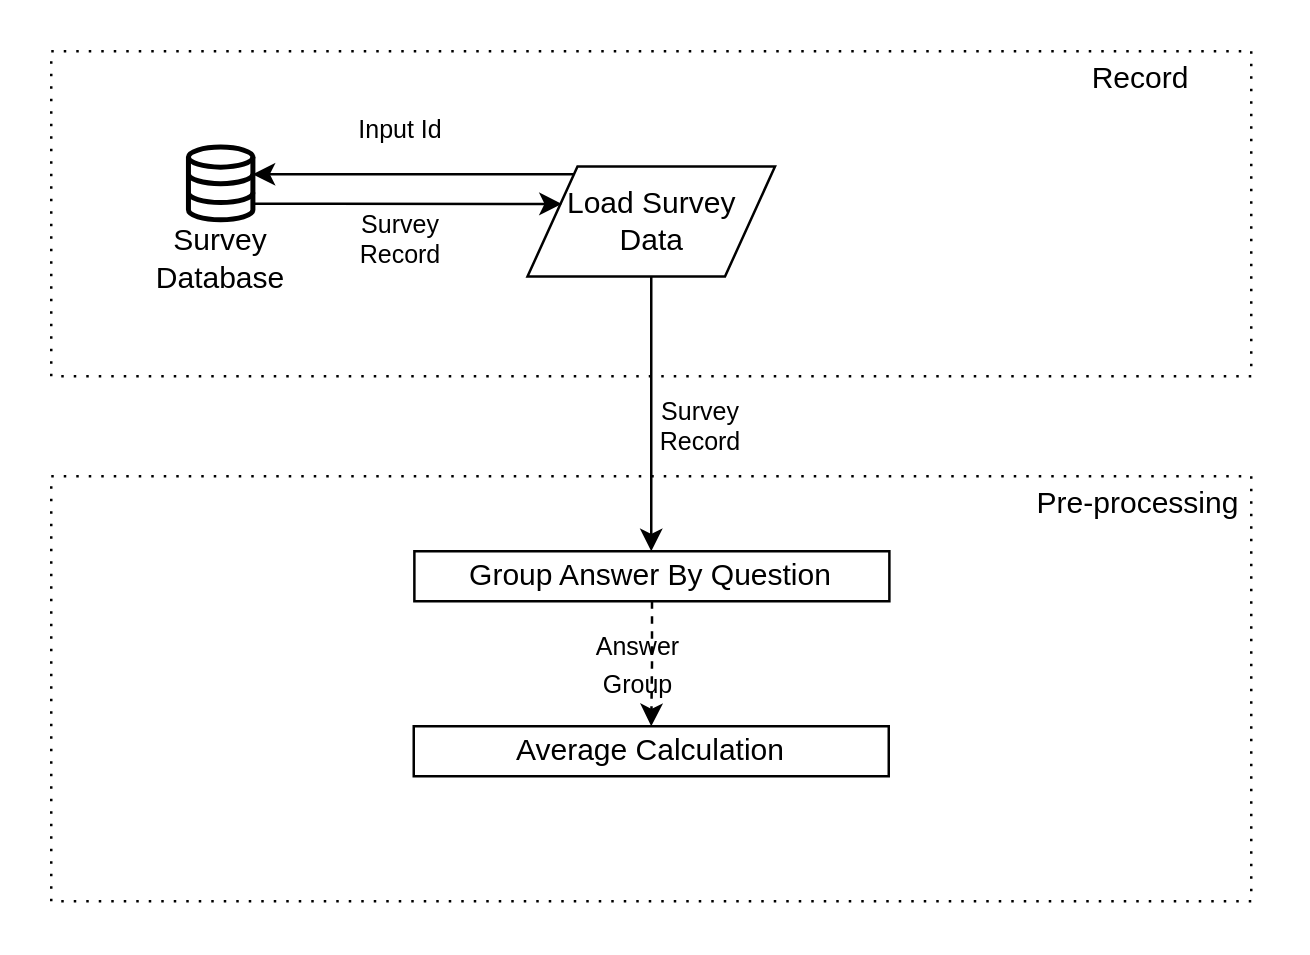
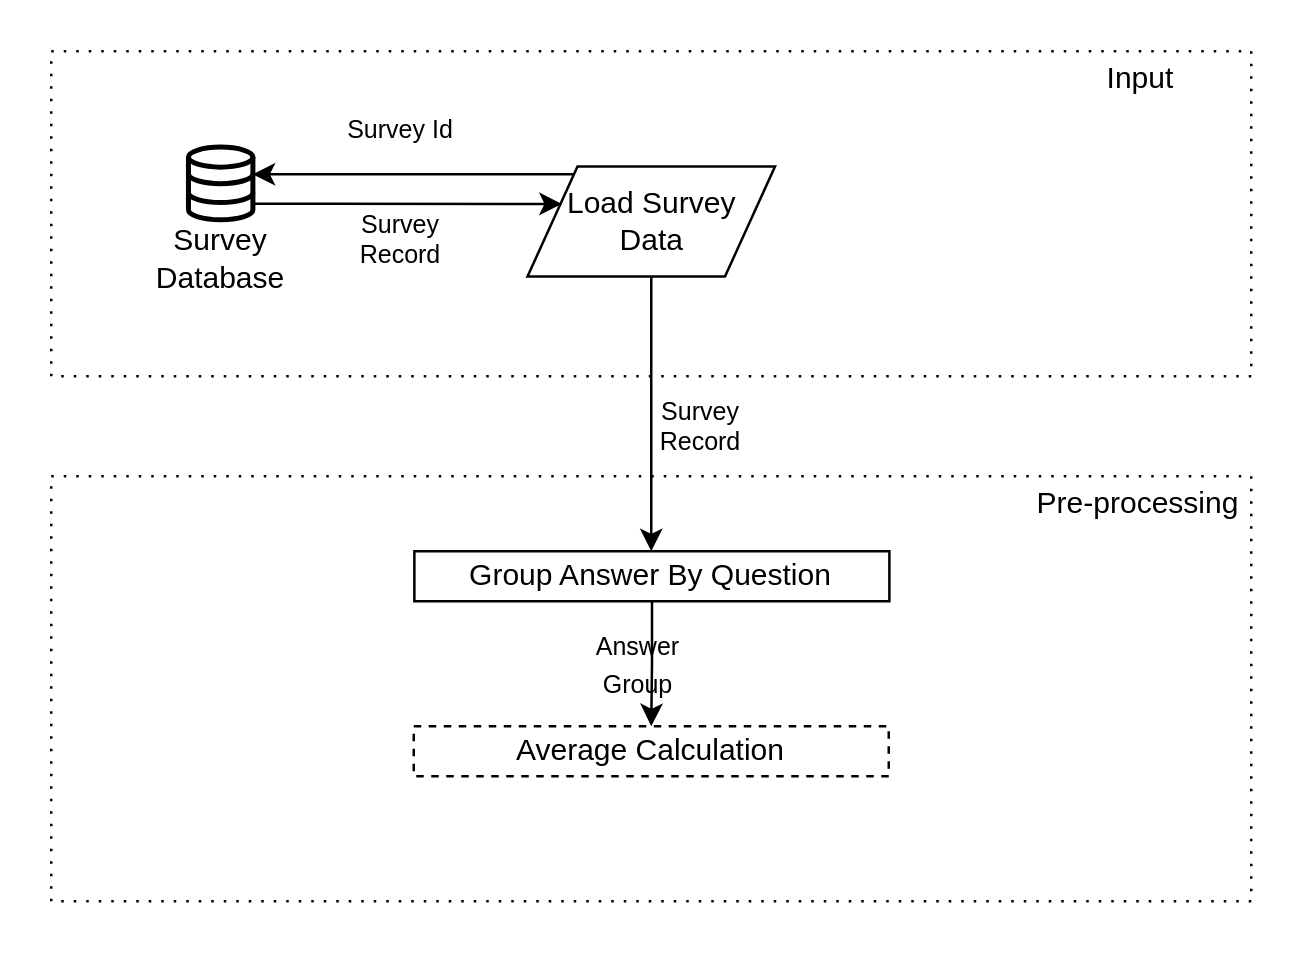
node "Record": label "Record" -> "Input"
node "Input Id": label "Input Id" -> "Survey Id"
edge "Group Answer By Question" -> "Average Calculation": style dashed -> solid
node "Average Calculation": style solid -> dashed
